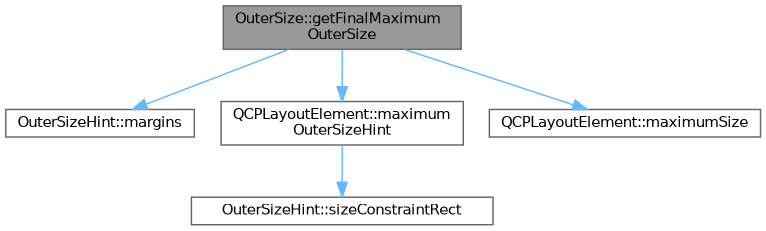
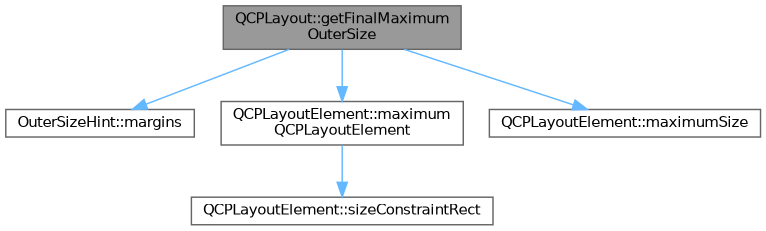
node "OuterSize::getFinalMaximum OuterSize": label "OuterSize::getFinalMaximum OuterSize" -> "QCPLayout::getFinalMaximum OuterSize"
node "QCPLayoutElement::maximum OuterSizeHint": label "QCPLayoutElement::maximum OuterSizeHint" -> "QCPLayoutElement::maximum QCPLayoutElement"
node "OuterSizeHint::sizeConstraintRect": label "OuterSizeHint::sizeConstraintRect" -> "QCPLayoutElement::sizeConstraintRect"
